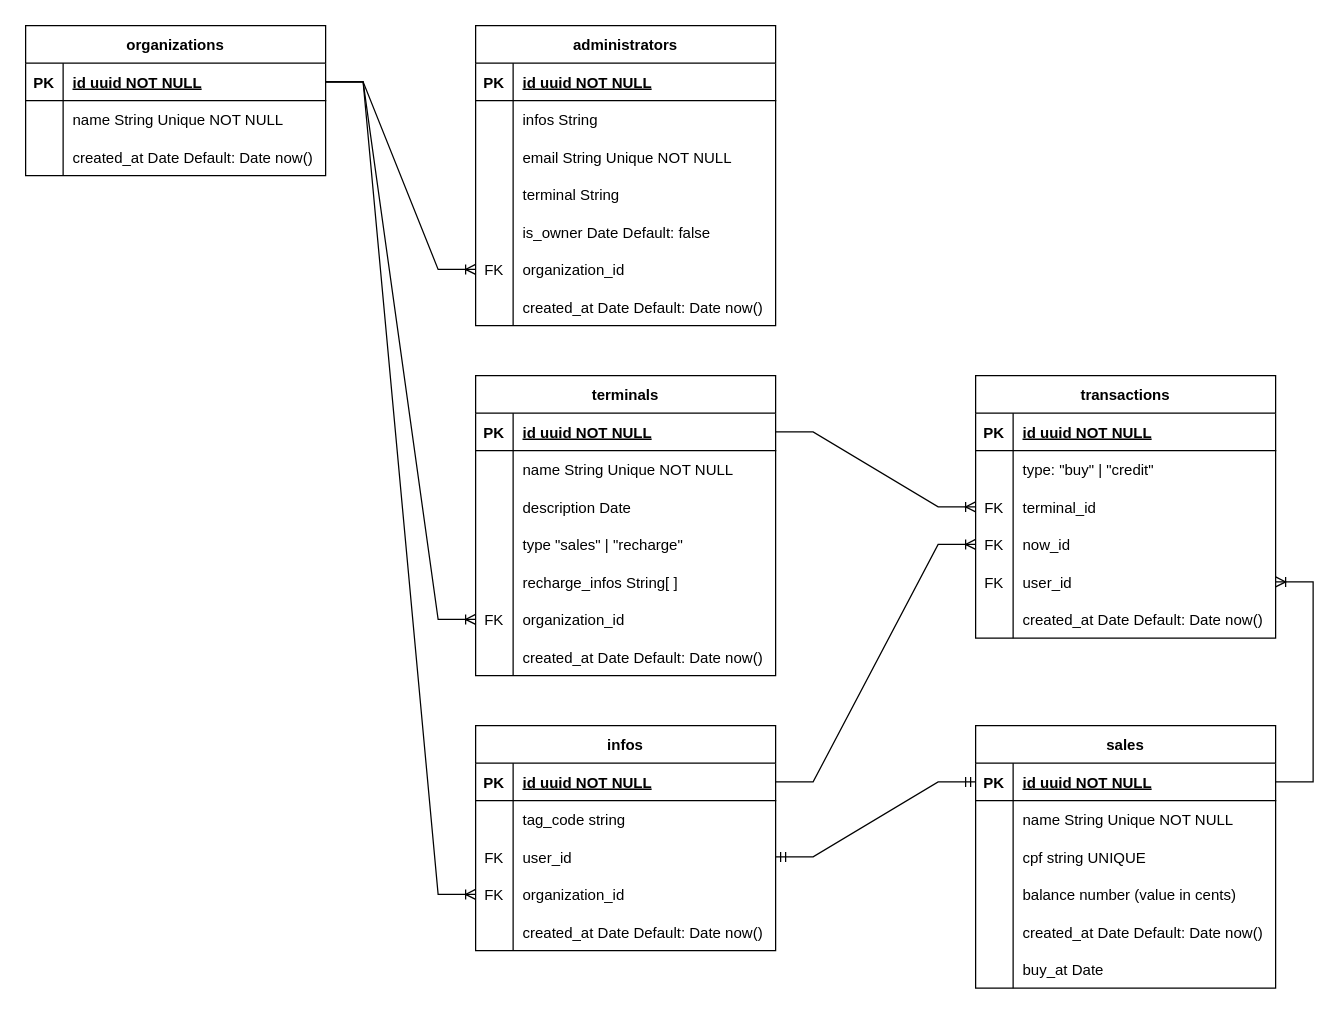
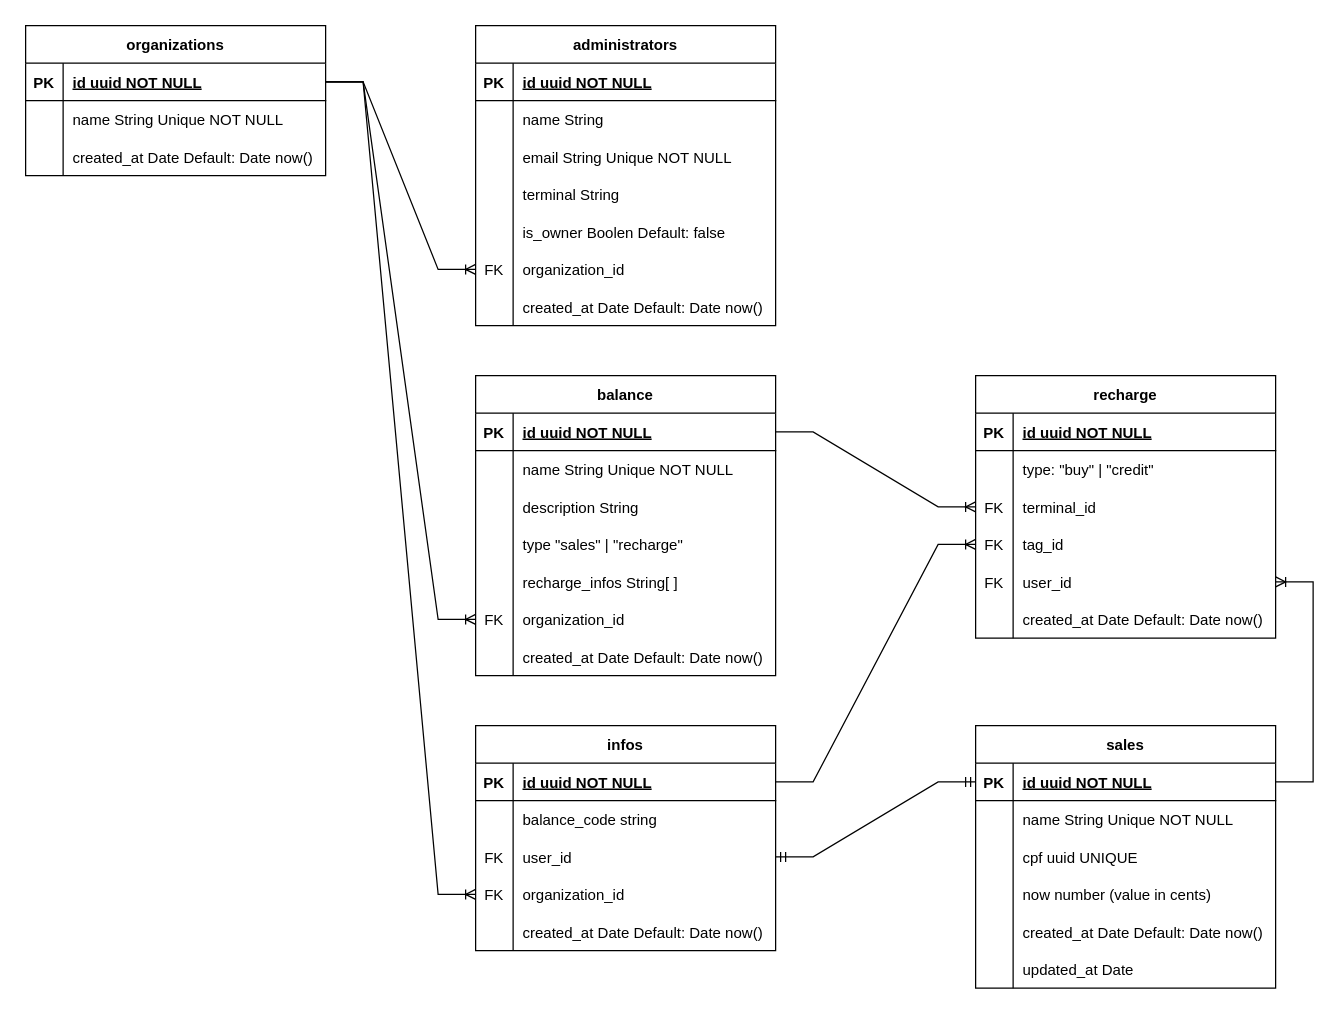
node "infos String": label "infos String" -> "name String"
node "is_owner Date Default: false": label "is_owner Date Default: false" -> "is_owner Boolen Default: false"
node "terminals": label "terminals" -> "balance"
node "transactions": label "transactions" -> "recharge"
node "description Date": label "description Date" -> "description String"
node "now_id": label "now_id" -> "tag_id"
node "tag_code string": label "tag_code string" -> "balance_code string"
node "cpf string UNIQUE": label "cpf string UNIQUE" -> "cpf uuid UNIQUE"
node "balance number (value in cents)": label "balance number (value in cents)" -> "now number (value in cents)"
node "buy_at Date": label "buy_at Date" -> "updated_at Date"
